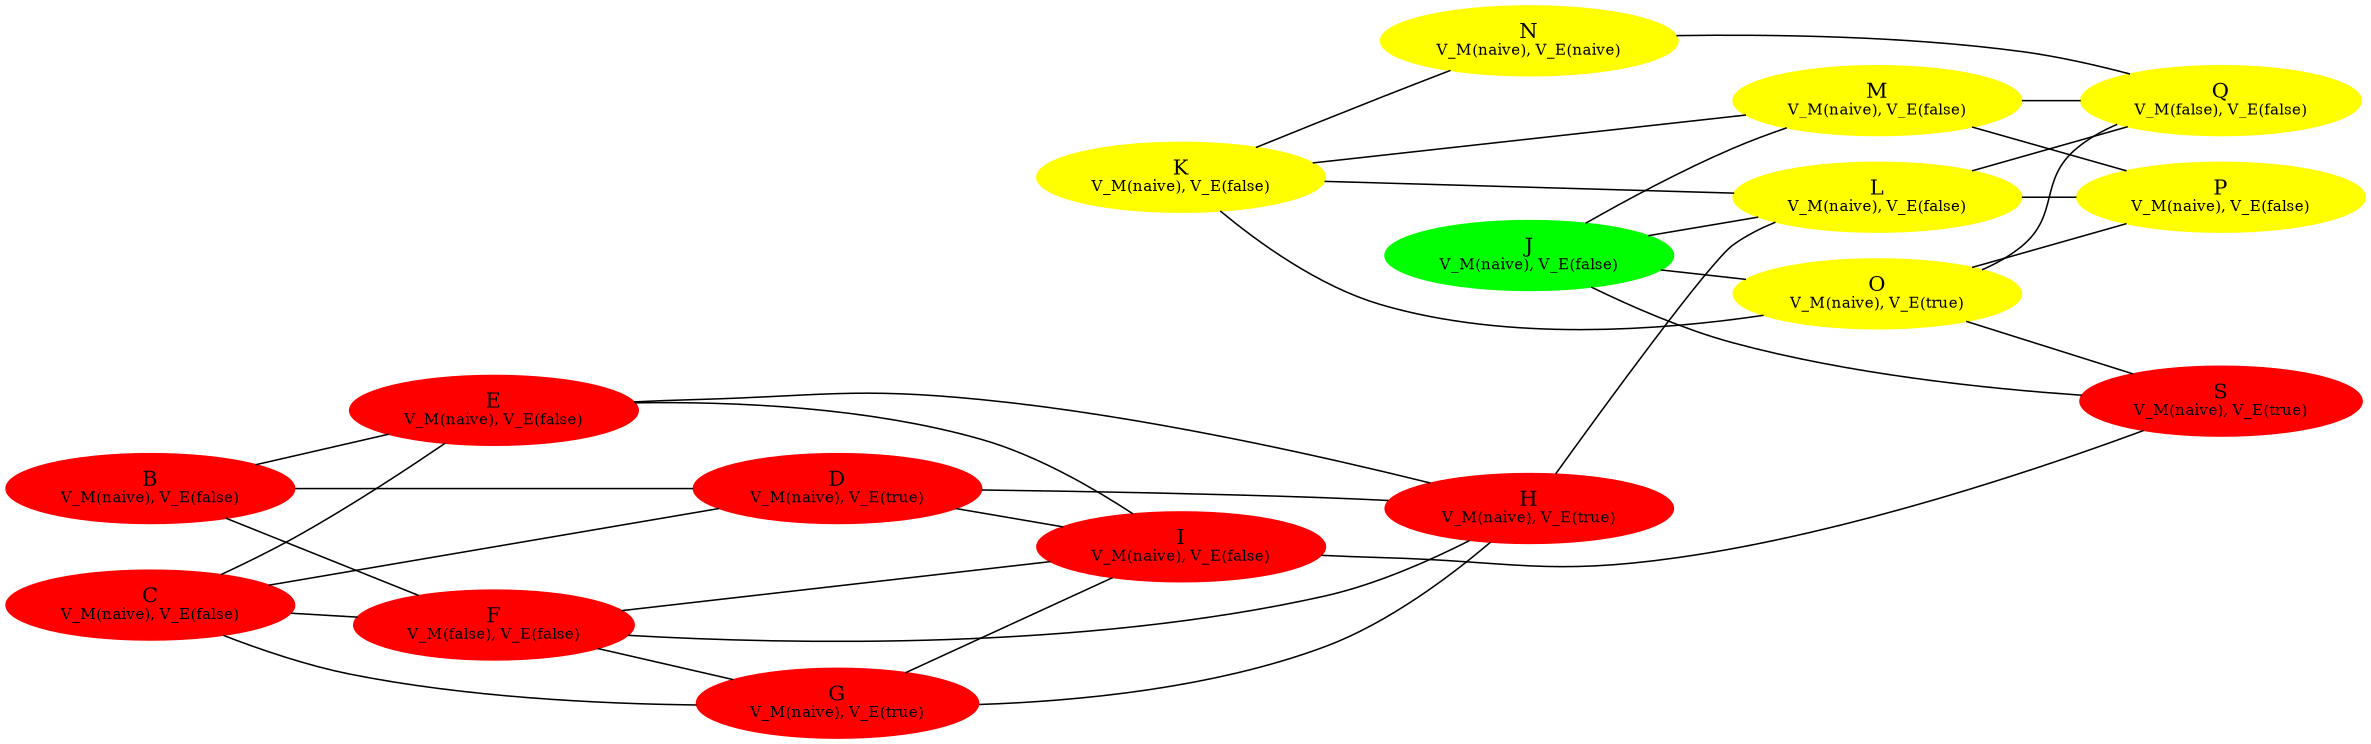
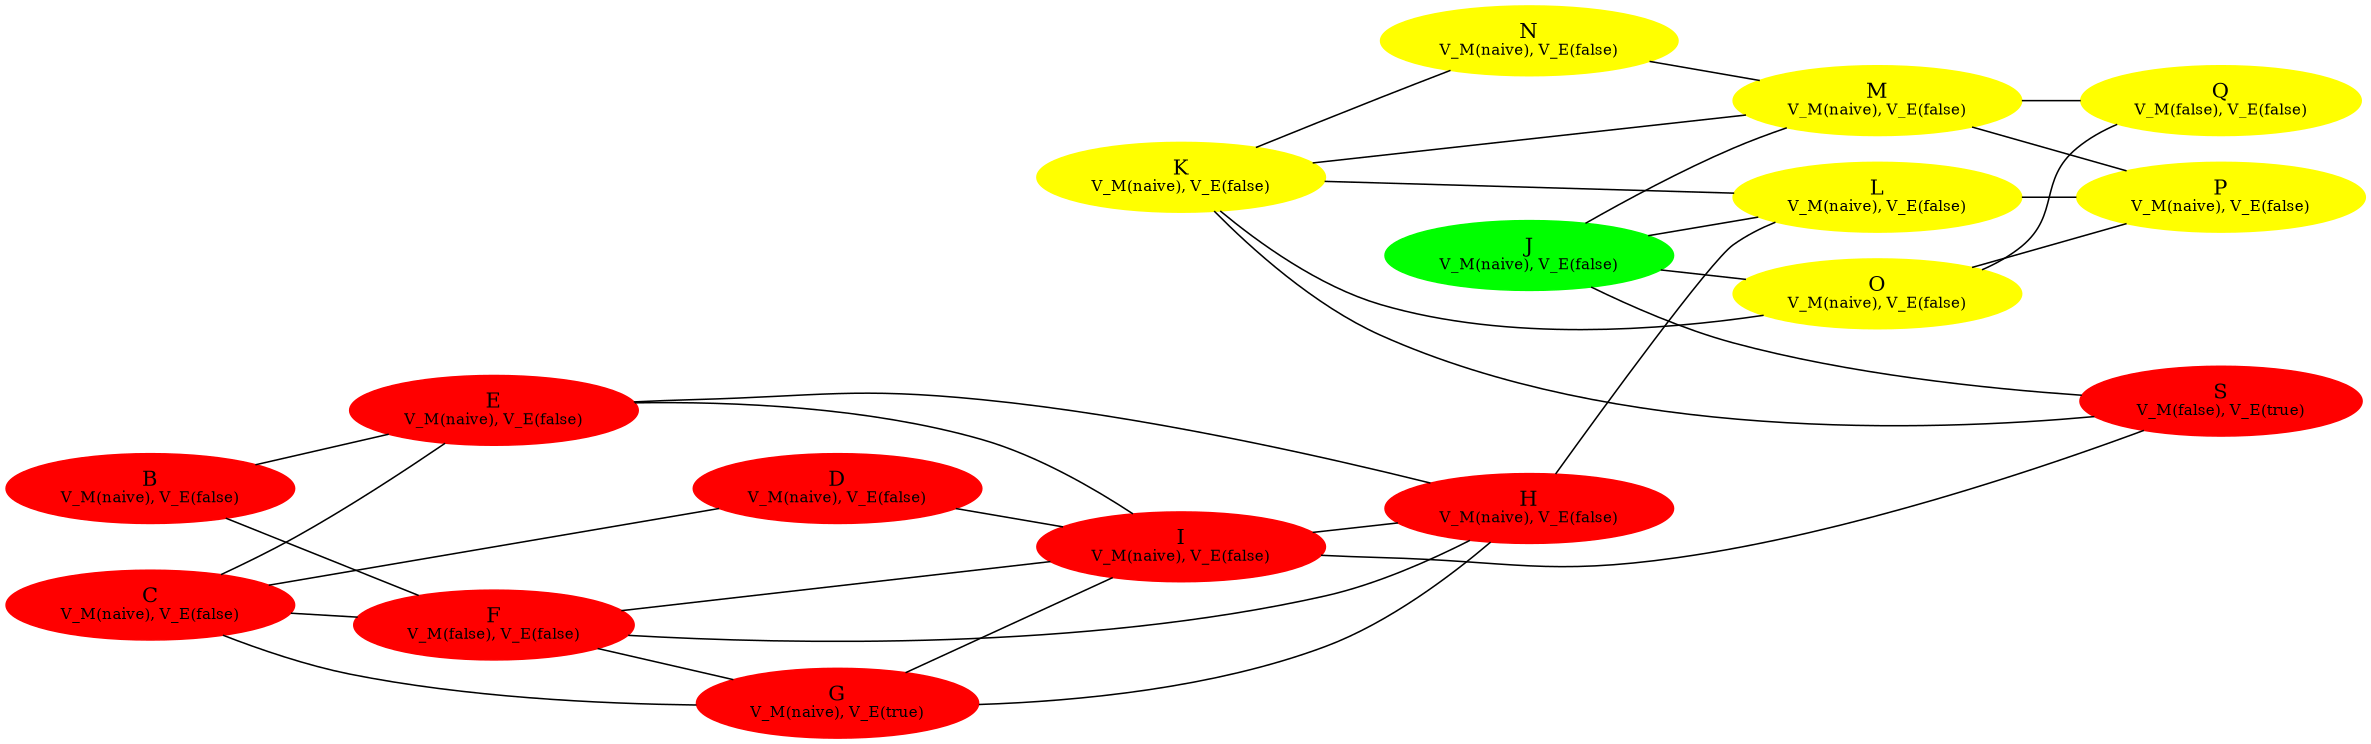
edge "N" -- "Q": now "N" -- "M"
node "N": text "V_M(naive), V_E(naive)" -> "V_M(naive), V_E(false)"
edge "Q" -- "L": removed
node "O": text "V_M(naive), V_E(true)" -> "V_M(naive), V_E(false)"
edge "O" -- "S": now "K" -- "S"
node "S": text "V_M(naive), V_E(true)" -> "V_M(false), V_E(true)"
edge "B" -- "D": removed
edge "D" -- "H": now "I" -- "H"
node "D": text "V_M(naive), V_E(true)" -> "V_M(naive), V_E(false)"
node "H": text "V_M(naive), V_E(true)" -> "V_M(naive), V_E(false)"
